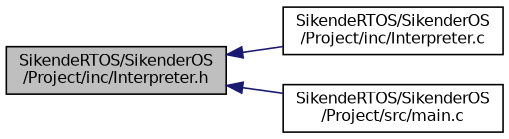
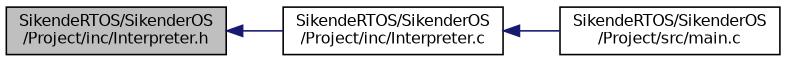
edge "SikendeRTOS/SikenderOS /Project/src/main.c" -> "SikendeRTOS/SikenderOS /Project/inc/Interpreter.h": now "SikendeRTOS/SikenderOS /Project/src/main.c" -> "SikendeRTOS/SikenderOS /Project/inc/Interpreter.c"
